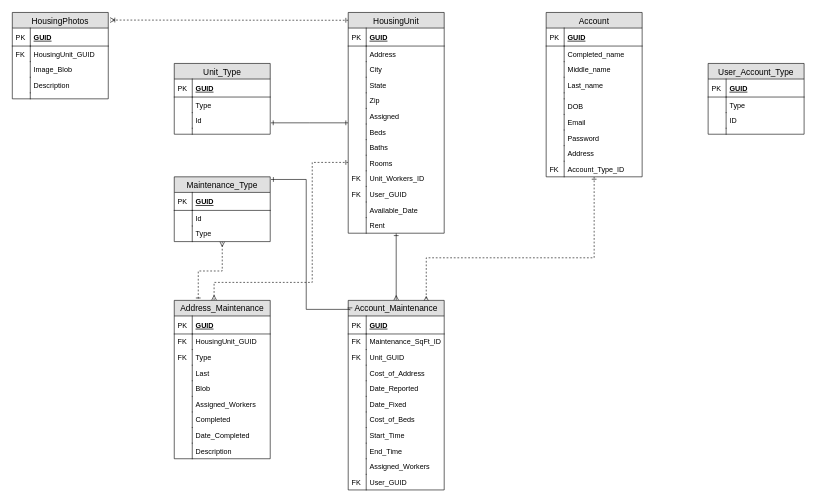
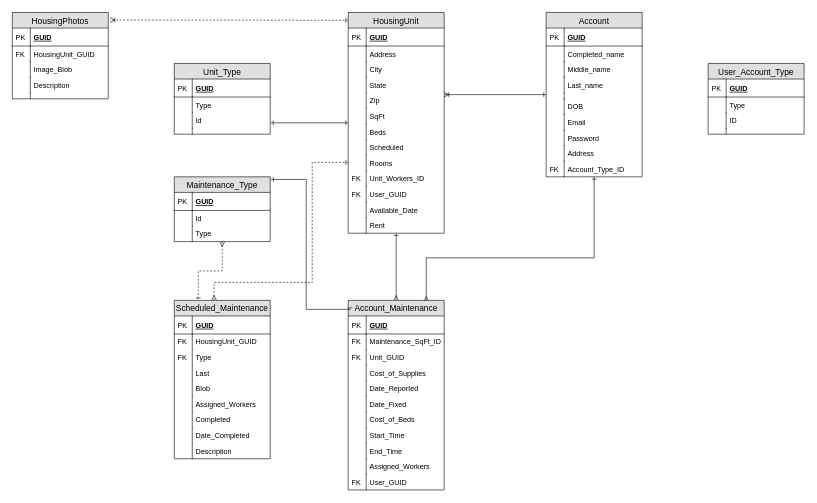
edge "Account" -- "Zip": added
node "Assigned": label "Assigned" -> "SqFt"
node "Baths": label "Baths" -> "Scheduled"
edge "Account" -- "Account_Maintenance": style dashed -> solid
node "Address_Maintenance": label "Address_Maintenance" -> "Scheduled_Maintenance"
node "Cost_of_Address": label "Cost_of_Address" -> "Cost_of_Supplies"
